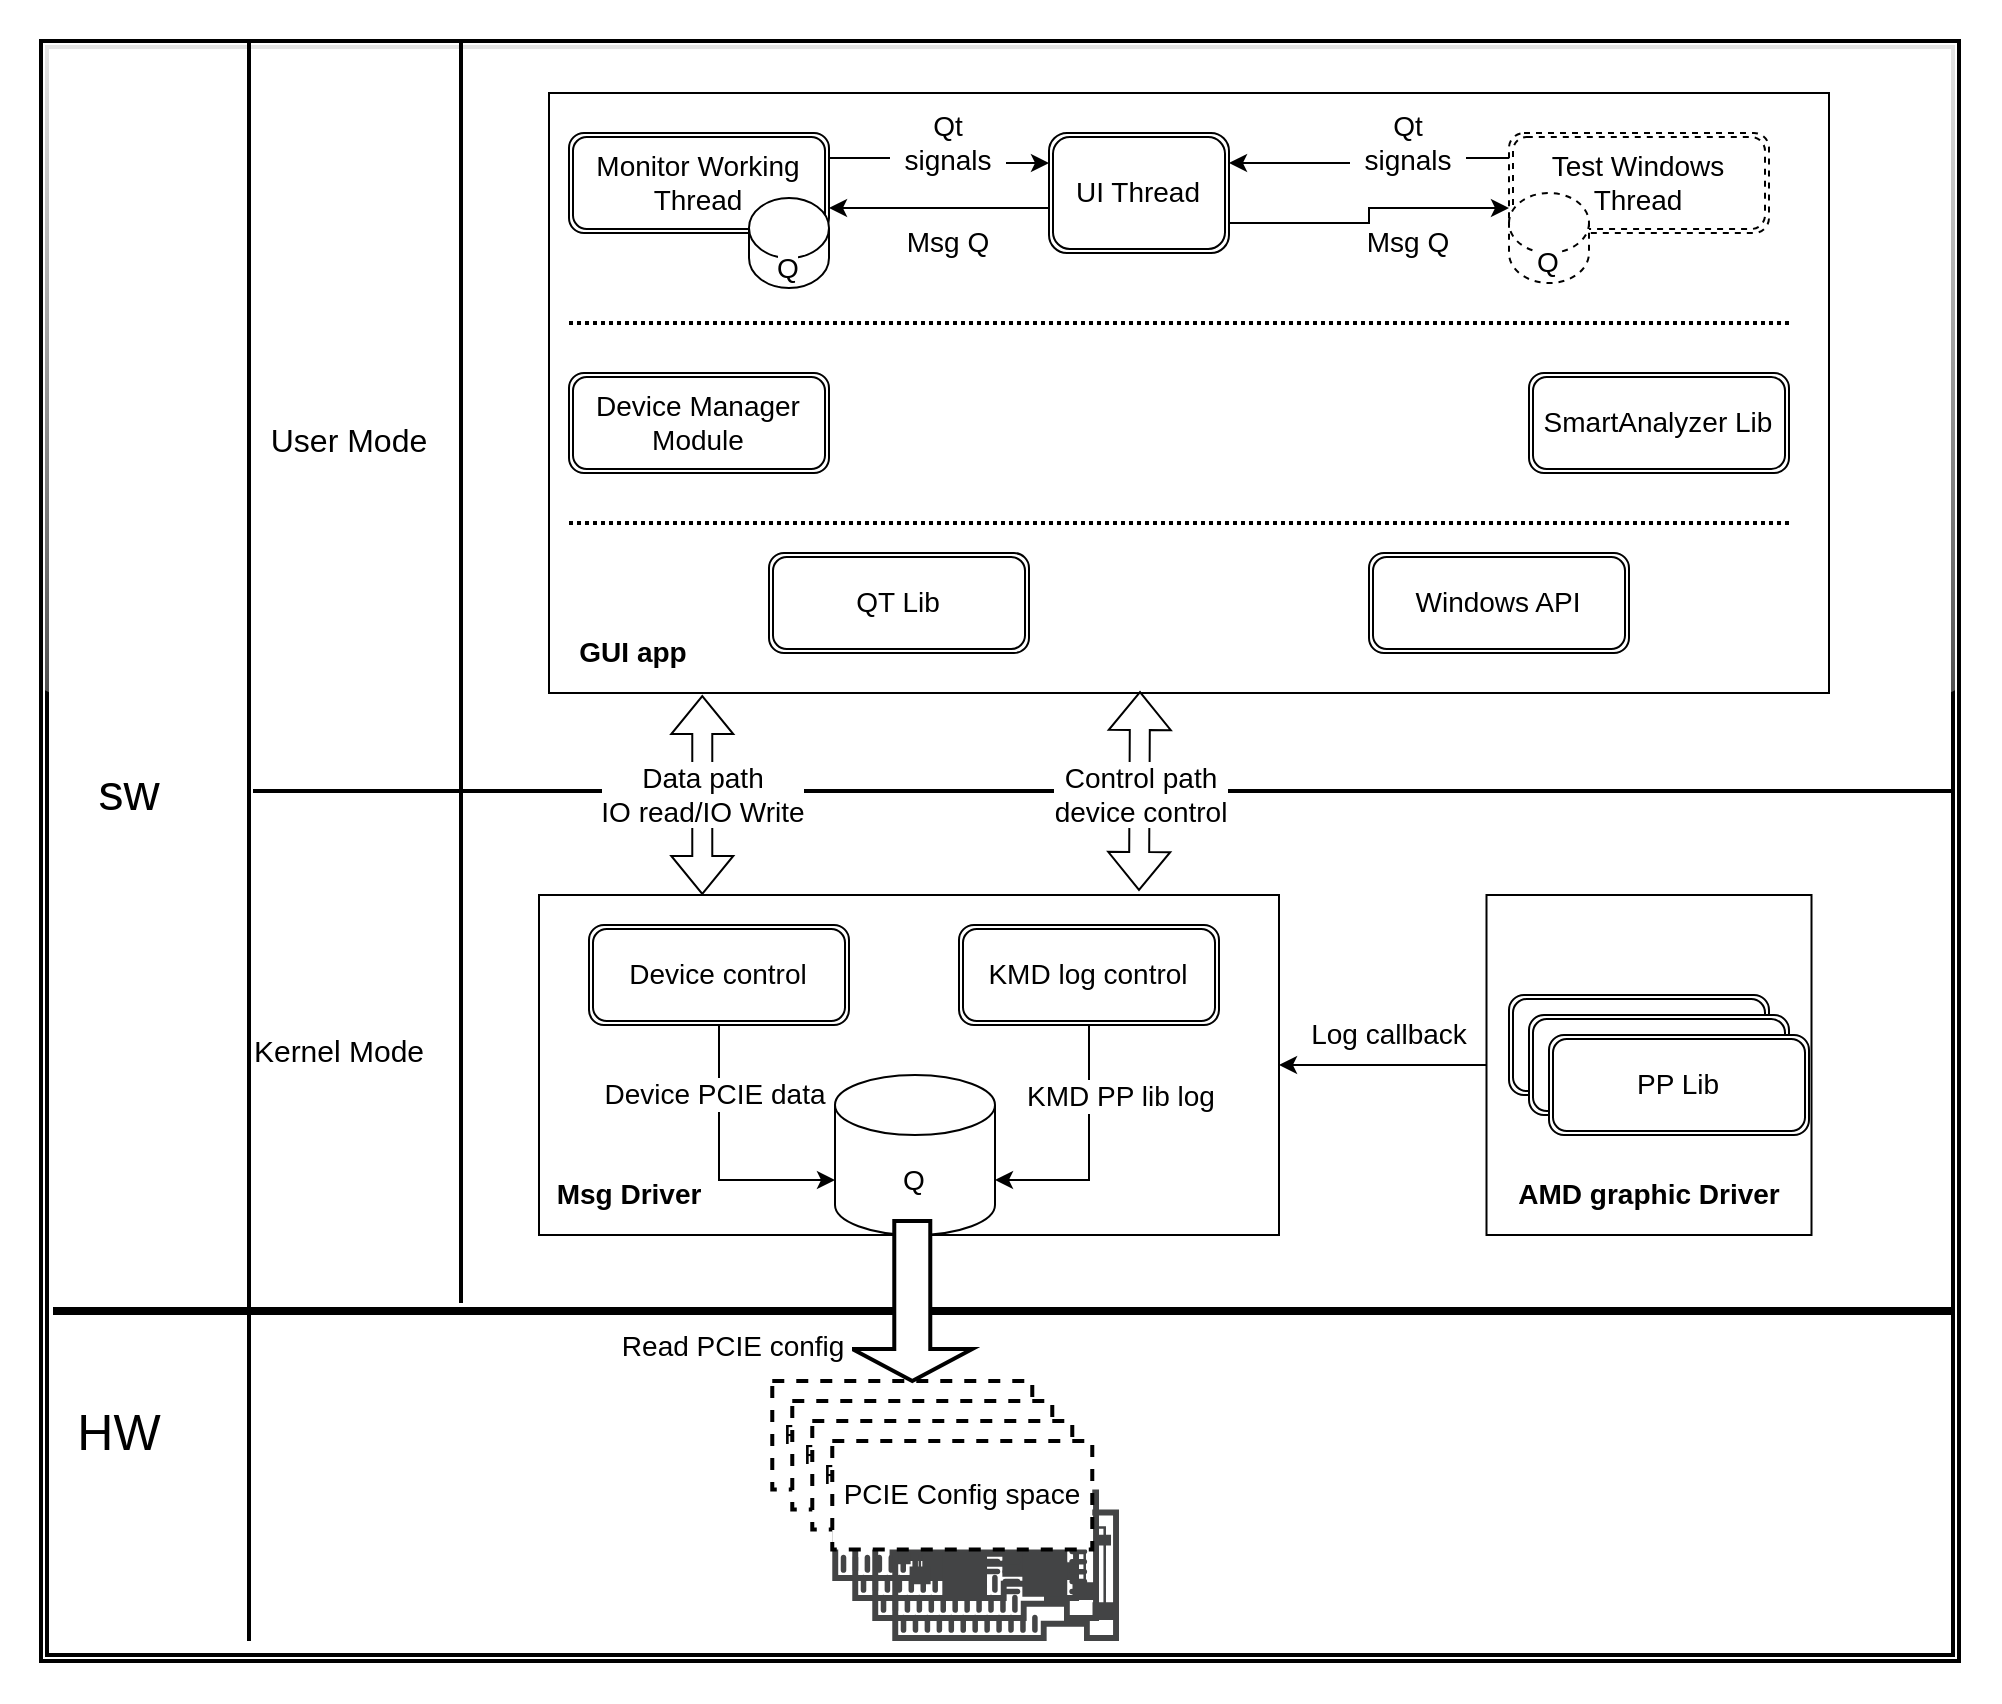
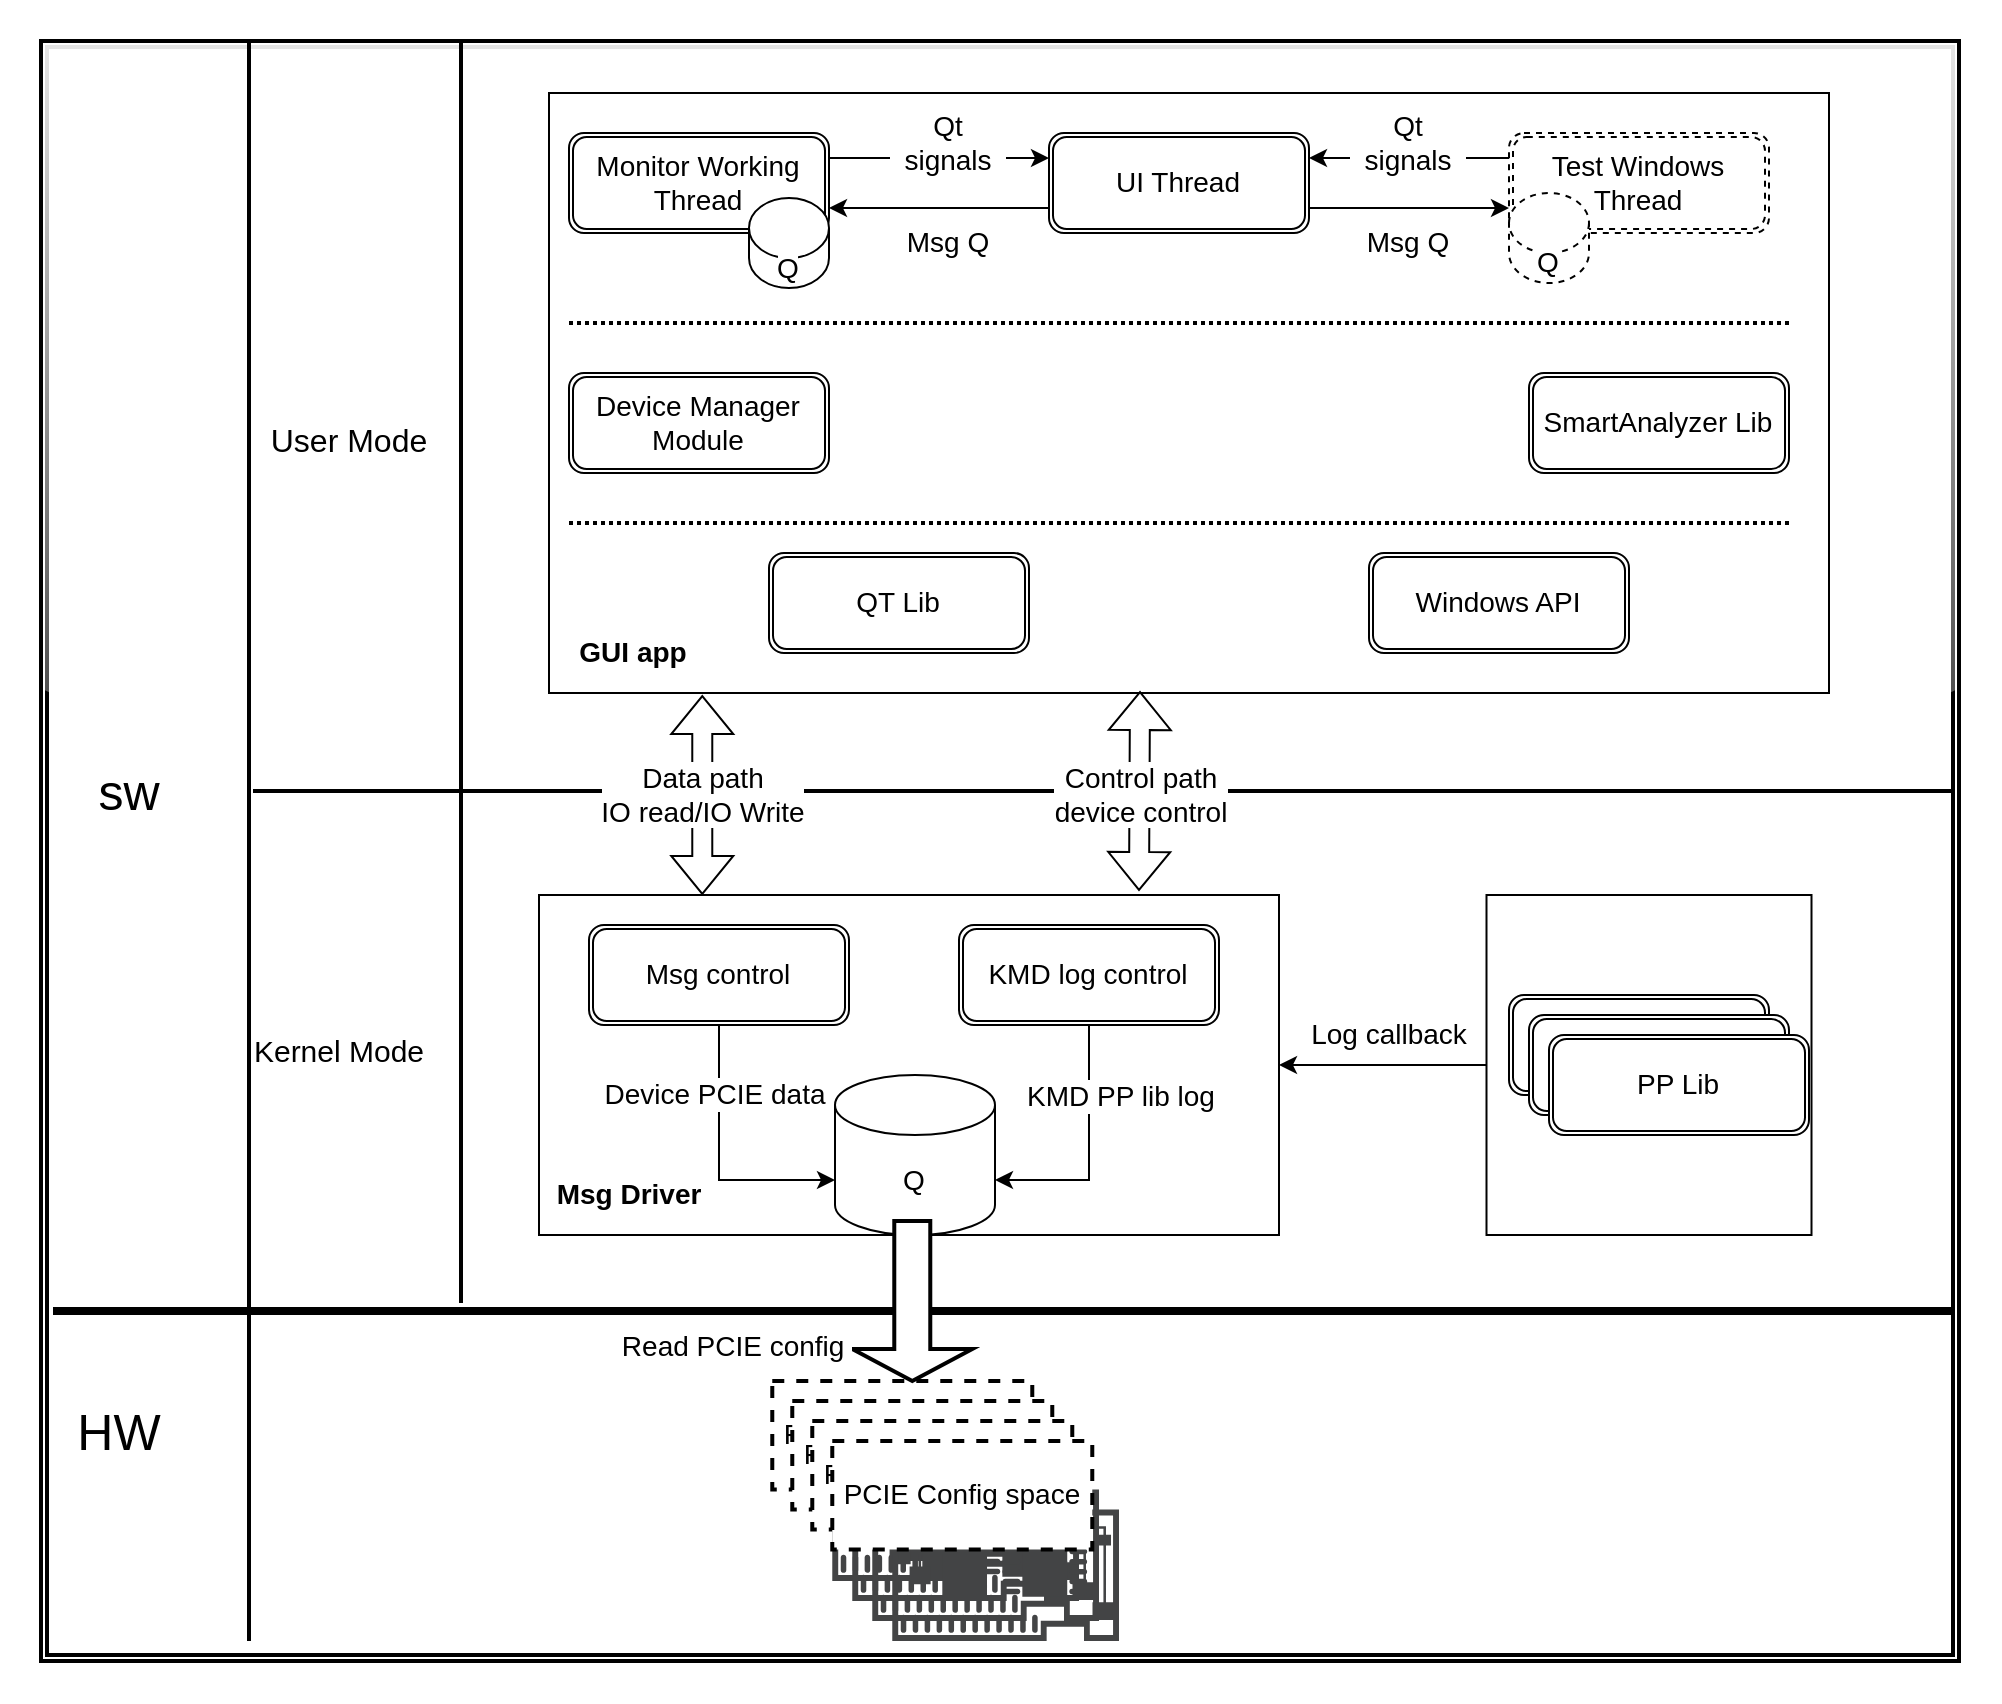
node "UI Thread": size 180x120 -> 260x100
node "Device control": label "Device control" -> "Msg control"
node "AMD graphic Driver": removed
